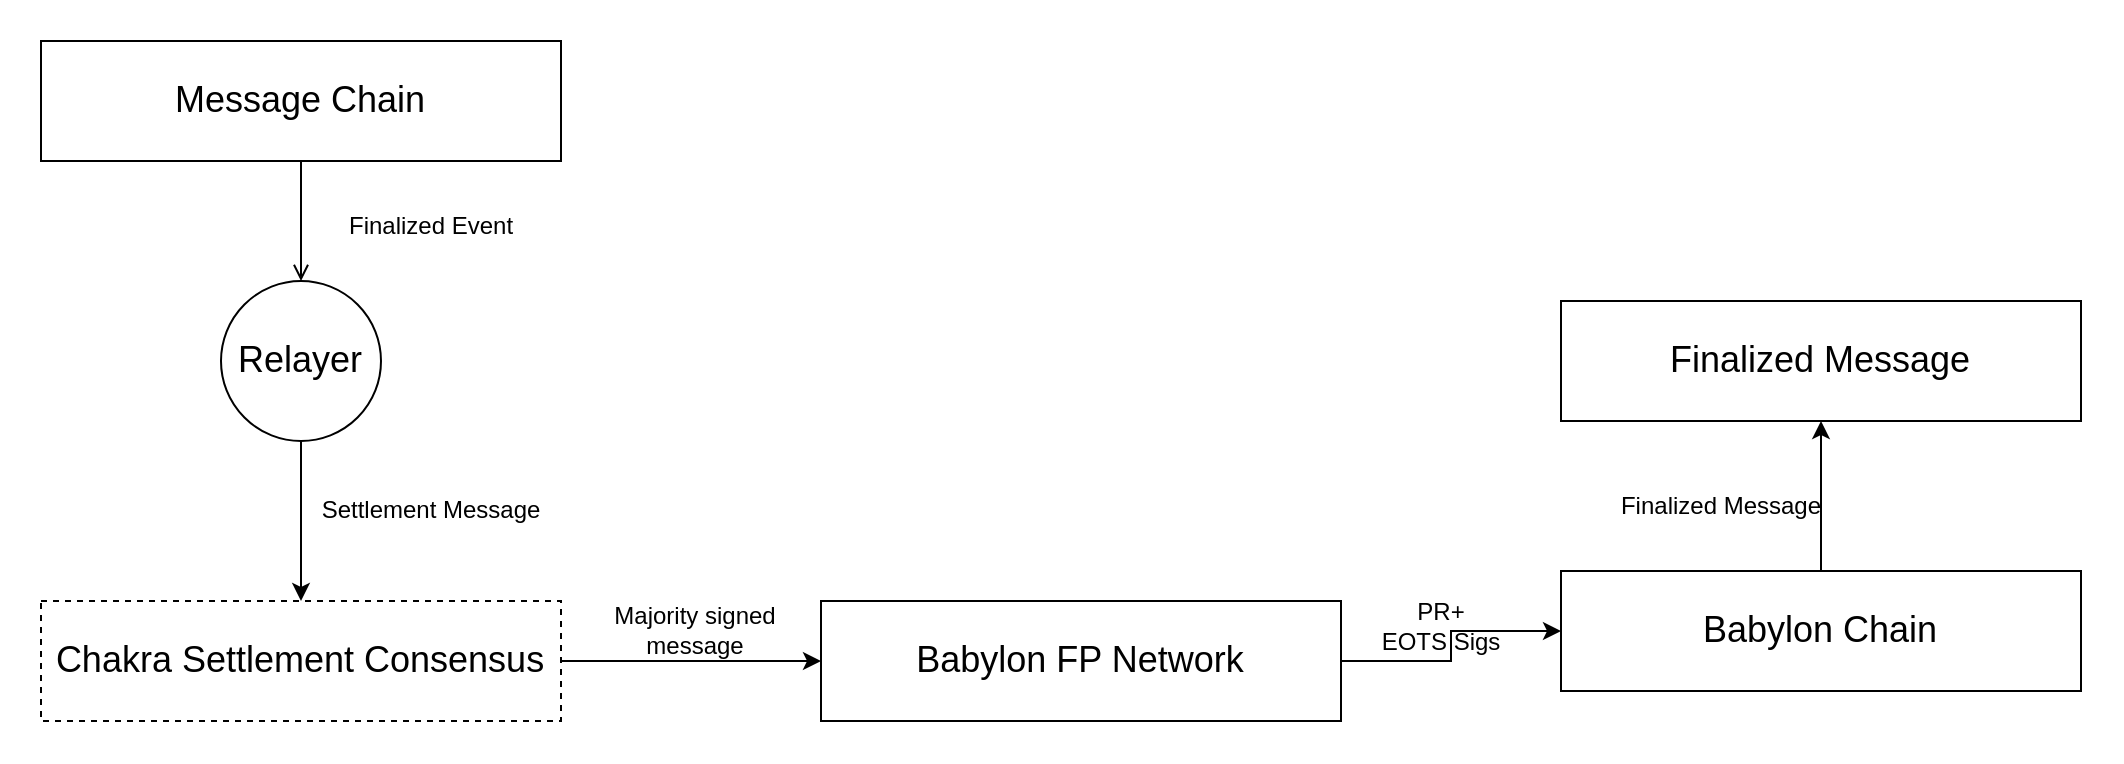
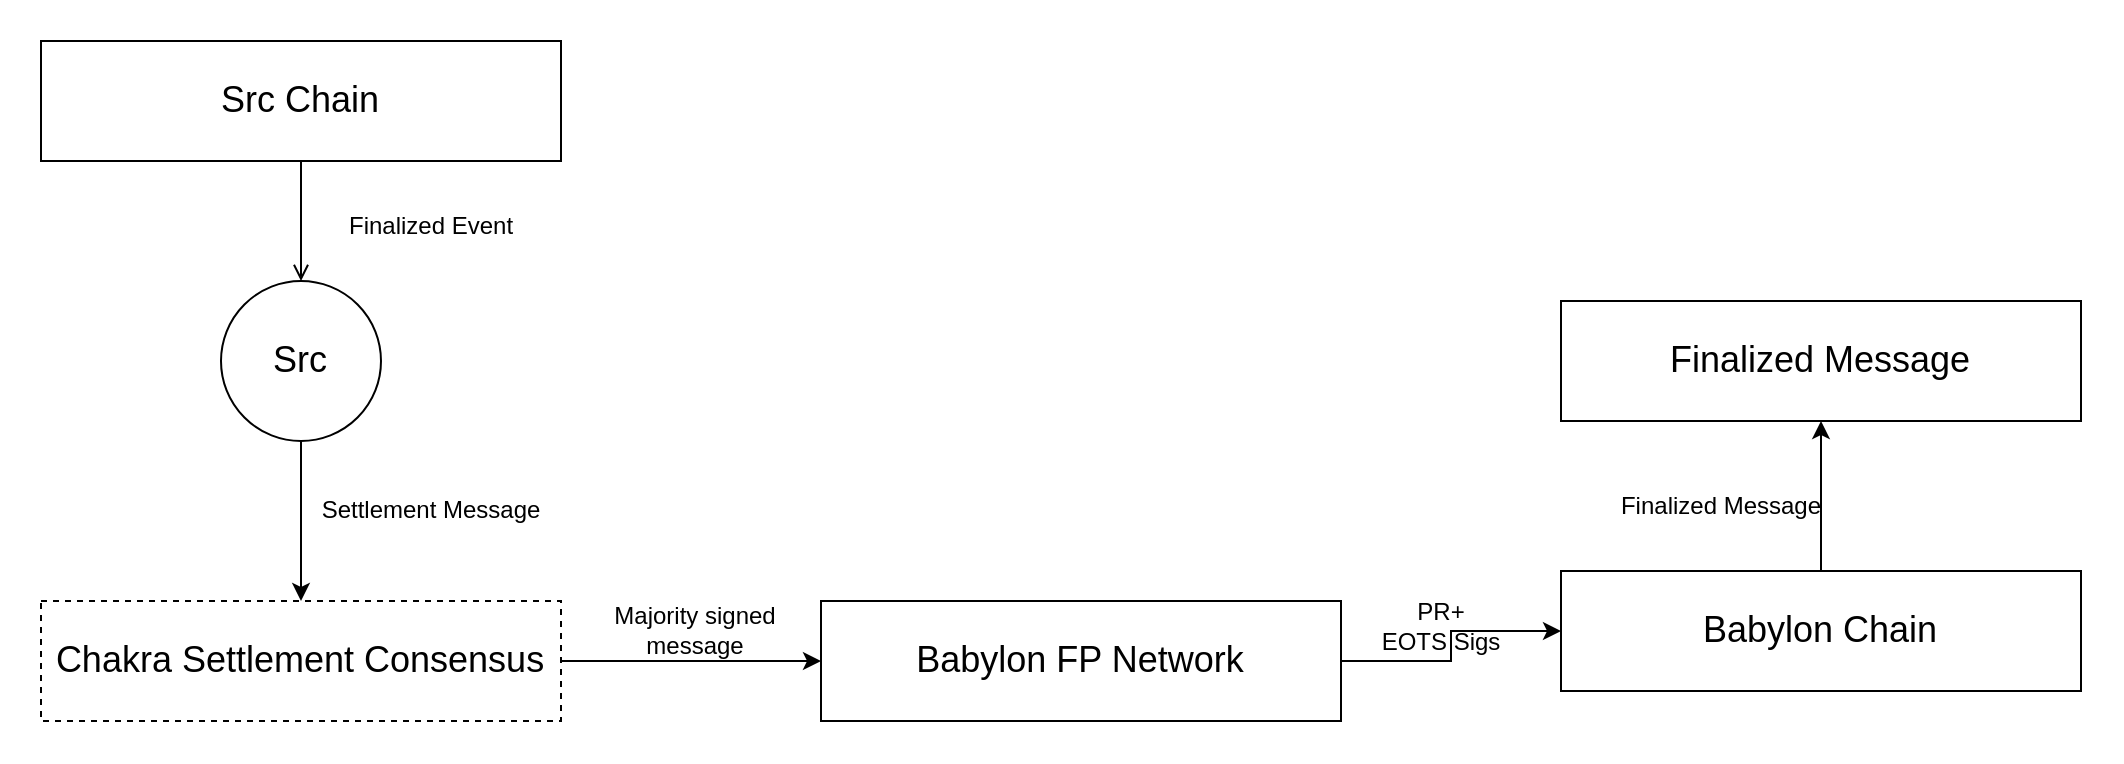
node "Message Chain": label "Message Chain" -> "Src Chain"
node "Relayer": label "Relayer" -> "Src"
